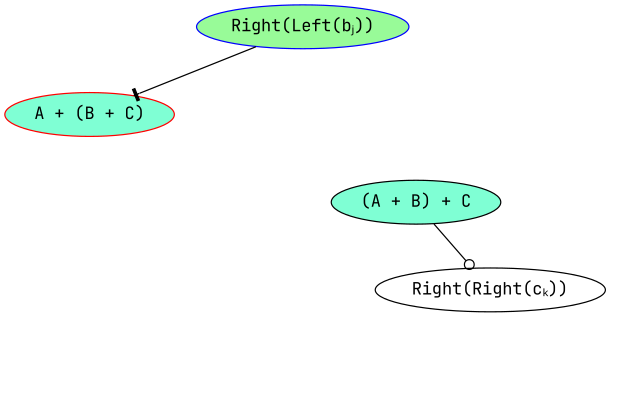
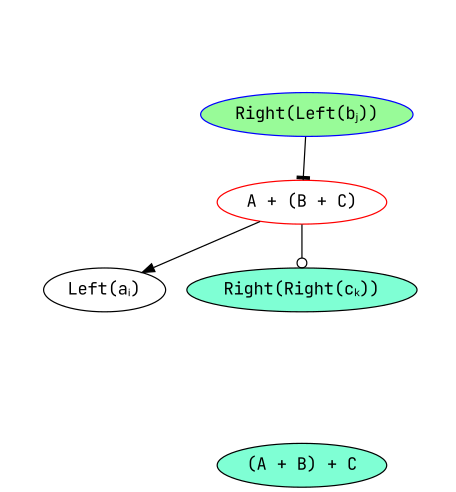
node "A + (B + C)": fillcolor aquamarine -> white
edge "(A + B) + C" -> "Right(Right(cₖ))": now "A + (B + C)" -> "Right(Right(cₖ))"
node "Left(aᵢ)": added
node "Right(Right(cₖ))": fillcolor white -> aquamarine
